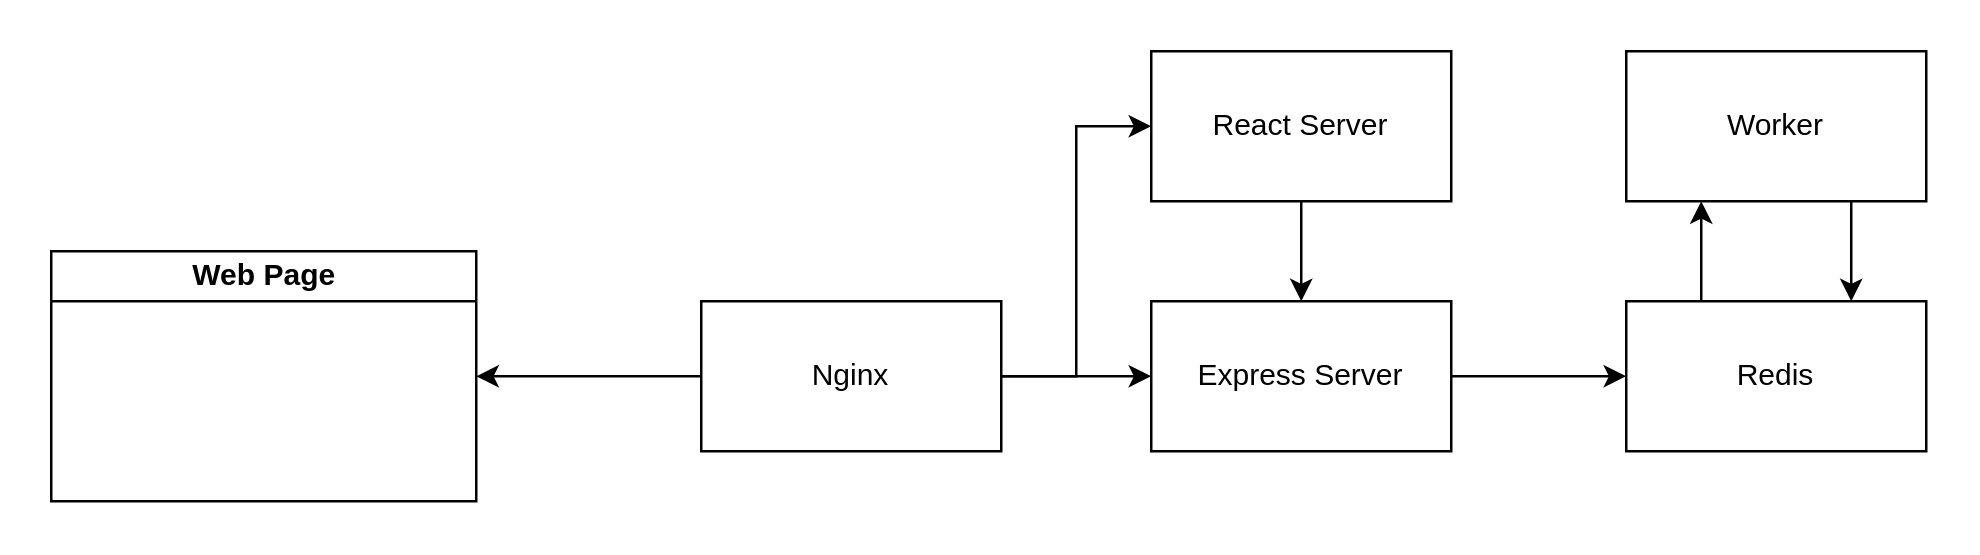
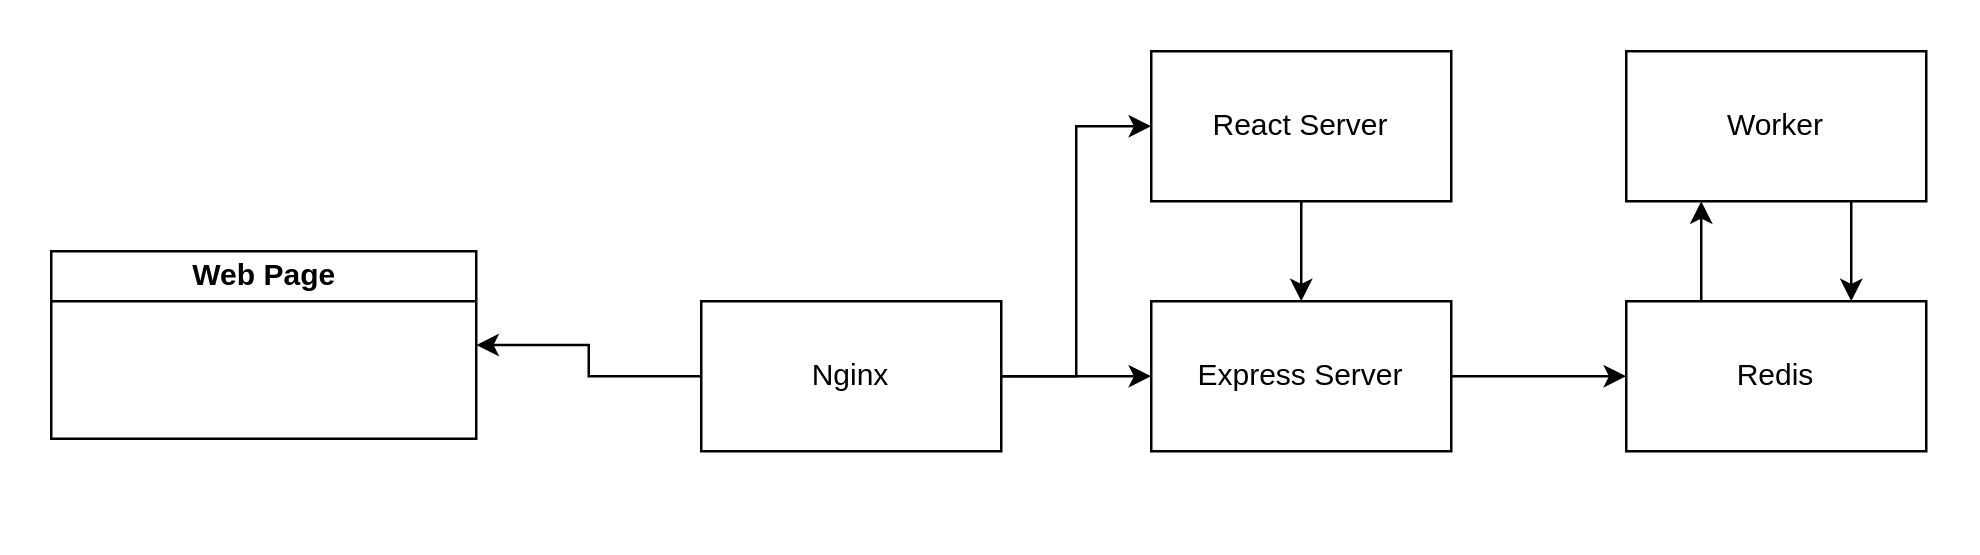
node "Web Page": size 425x250 -> 425x188
